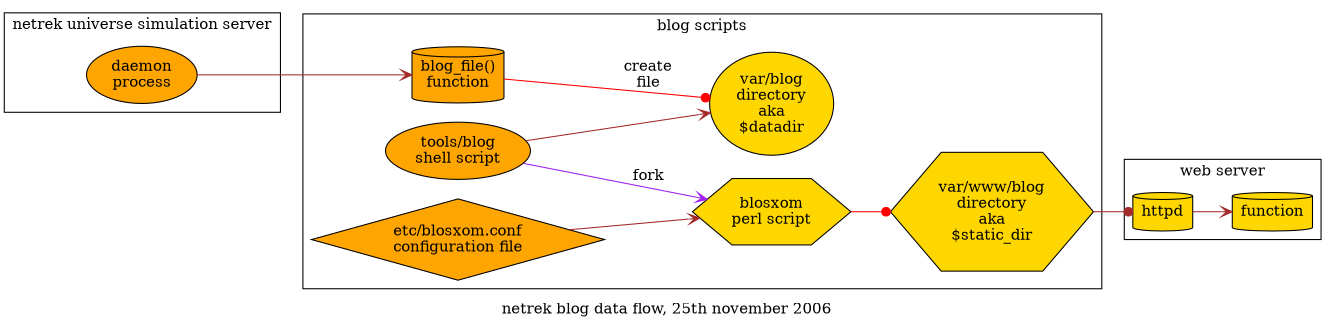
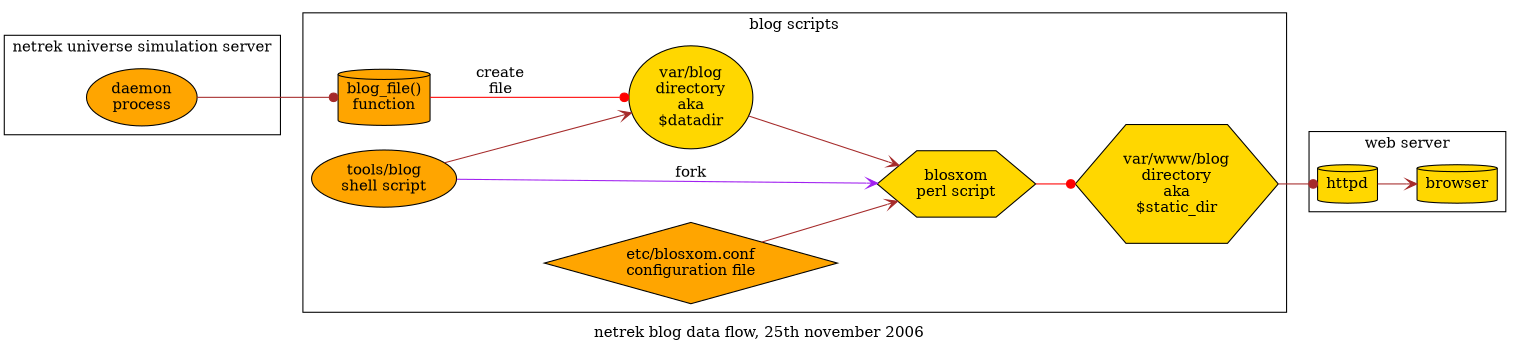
edge "daemon process" -> "blog_file() function": arrowhead vee -> dot
edge "var/blog directory aka $datadir" -> "blosxom perl script": added
node "function": label "function" -> "browser"
